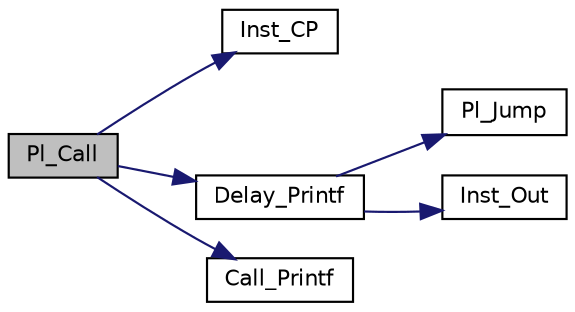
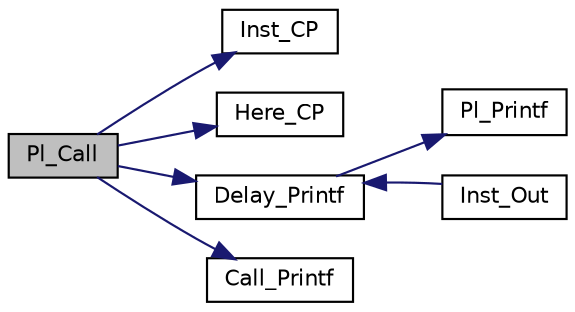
node "Pl_Jump": label "Pl_Jump" -> "Pl_Printf"
node "Here_CP": added
edge "Delay_Printf" -> "Inst_Out": reversed
